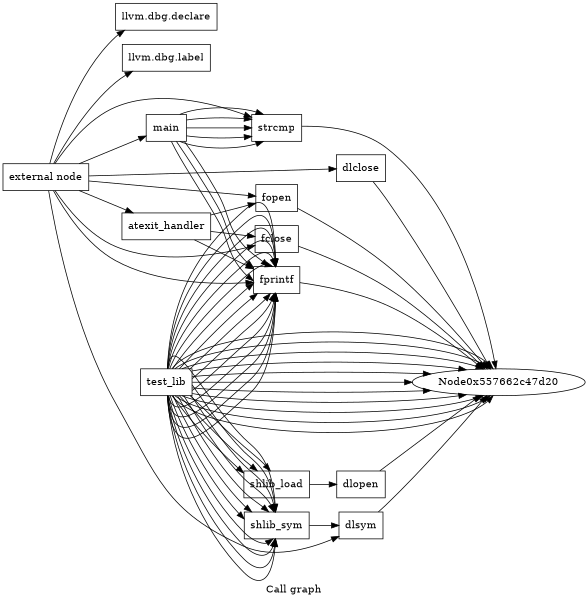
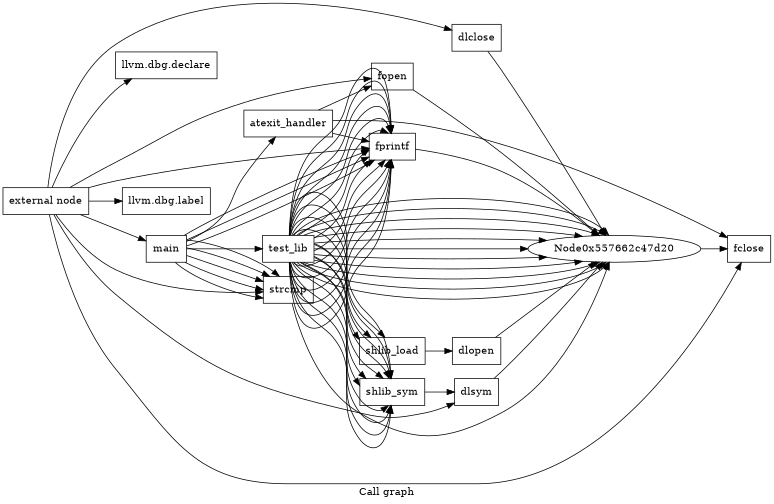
edge "external node" -> "atexit_handler": now "main" -> "atexit_handler"
edge "main" -> "test_lib": added
edge "fclose" -> "Node0x557662c47d20": reversed
